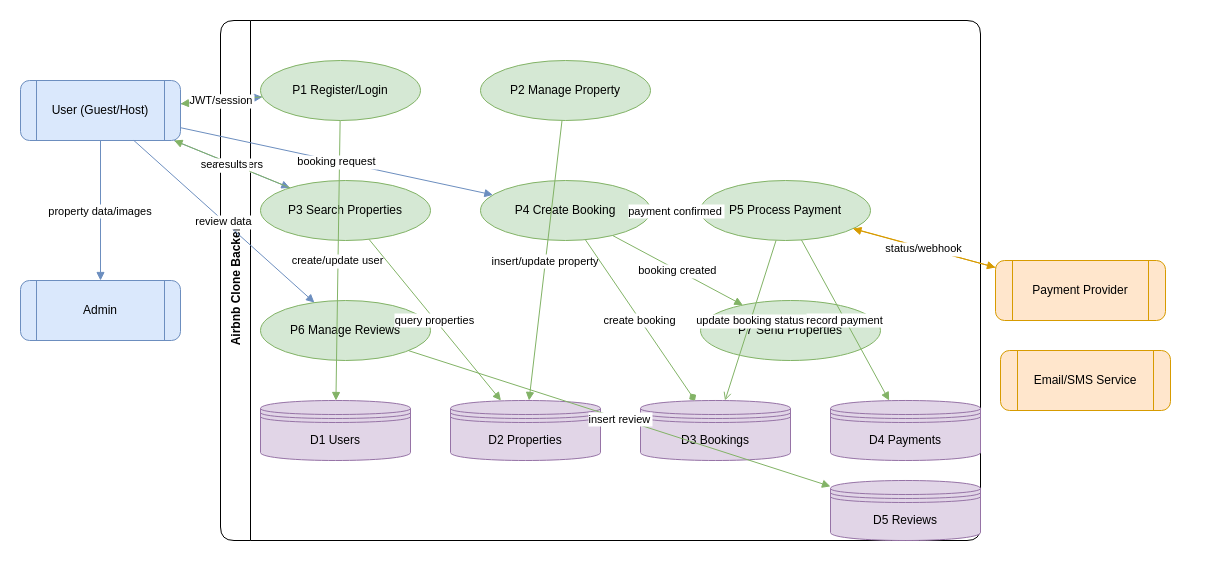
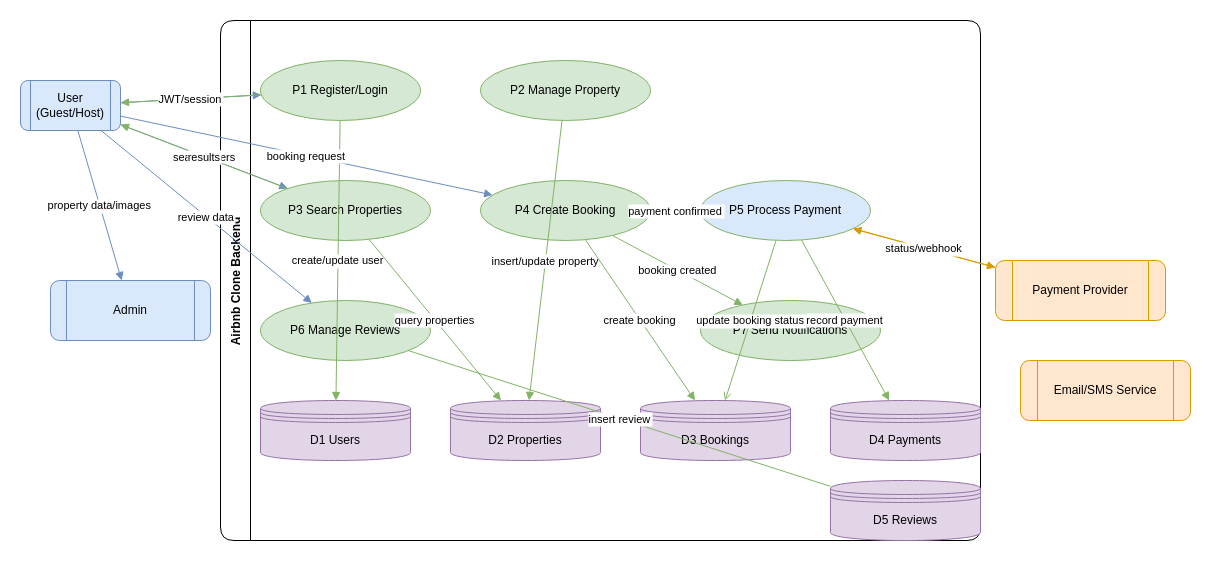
node "User (Guest/Host)": size 160x60 -> 100x50
node "P5 Process Payment": fillcolor #d5e8d4 -> #dae8fc
node "Admin": moved (101, 311) -> (131, 311)
node "P7 Send Properties": label "P7 Send Properties" -> "P7 Send Notifications"
node "Email/SMS Service": moved (1086, 381) -> (1106, 391)
edge "P4 Create Booking" -> "D3 Bookings": arrowhead diamond -> block
edge "P6 Manage Reviews" -> "D5 Reviews": arrowhead block -> none
